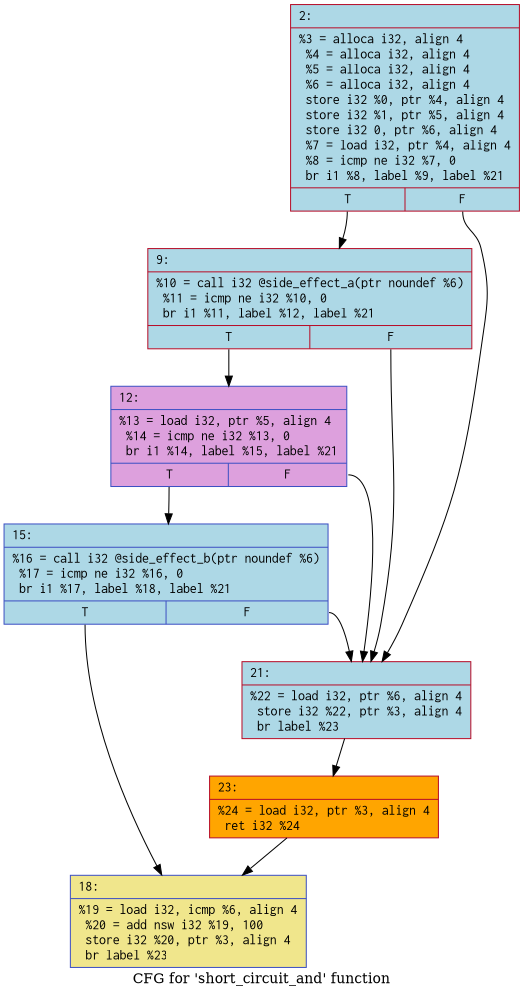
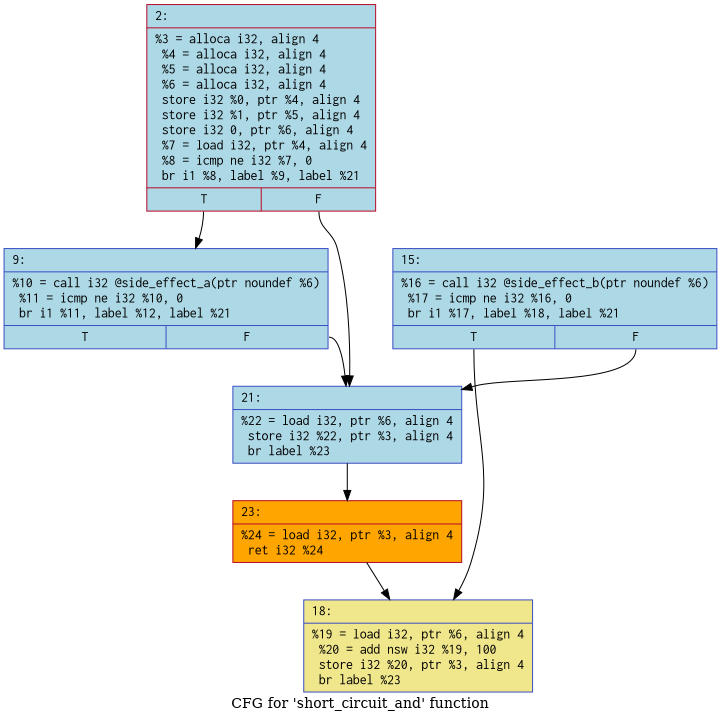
node "9:": color #b70d28ff -> #3d50c3ff
node "12:": removed
node "21:": color #b70d28ff -> #3d50c3ff
node "18:": text "%19 = load i32, icmp %6, align 4" -> "%19 = load i32, ptr %6, align 4"
